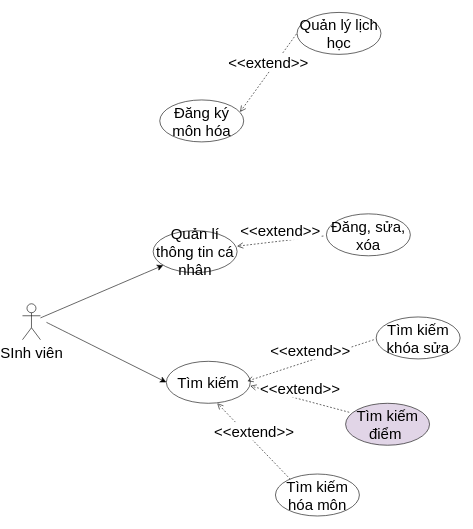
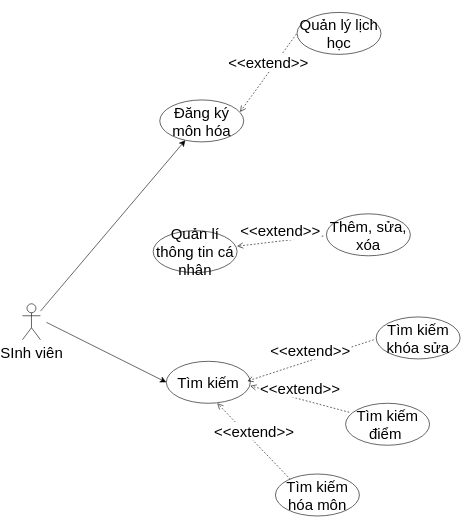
node "Đăng, sửa, xóa": label "Đăng, sửa, xóa" -> "Thêm, sửa, xóa"
edge "SInh viên" -> "Quản lí thông tin cá nhân": now "SInh viên" -> "Đăng ký môn hóa"
node "Tìm kiếm điểm": fillcolor #e1d5e7 -> #ffffff
